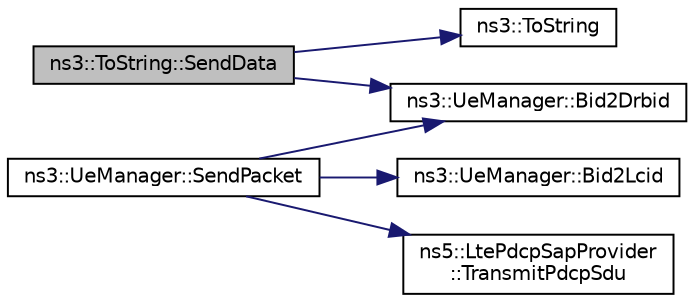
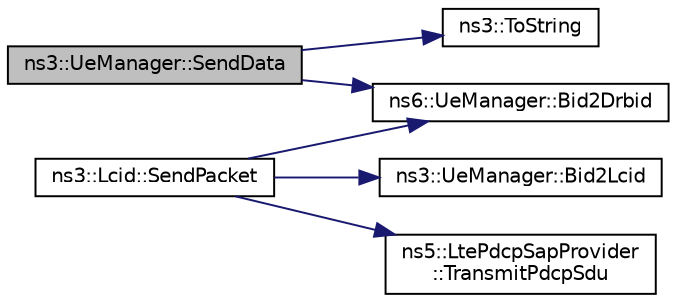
node "ns3::ToString::SendData": label "ns3::ToString::SendData" -> "ns3::UeManager::SendData"
node "ns3::UeManager::Bid2Drbid": label "ns3::UeManager::Bid2Drbid" -> "ns6::UeManager::Bid2Drbid"
node "ns3::UeManager::SendPacket": label "ns3::UeManager::SendPacket" -> "ns3::Lcid::SendPacket"
